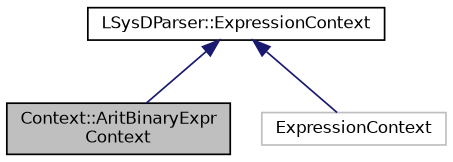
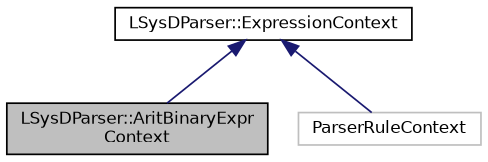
node "Context::AritBinaryExpr Context": label "Context::AritBinaryExpr Context" -> "LSysDParser::AritBinaryExpr Context"
node "ExpressionContext": label "ExpressionContext" -> "ParserRuleContext"
